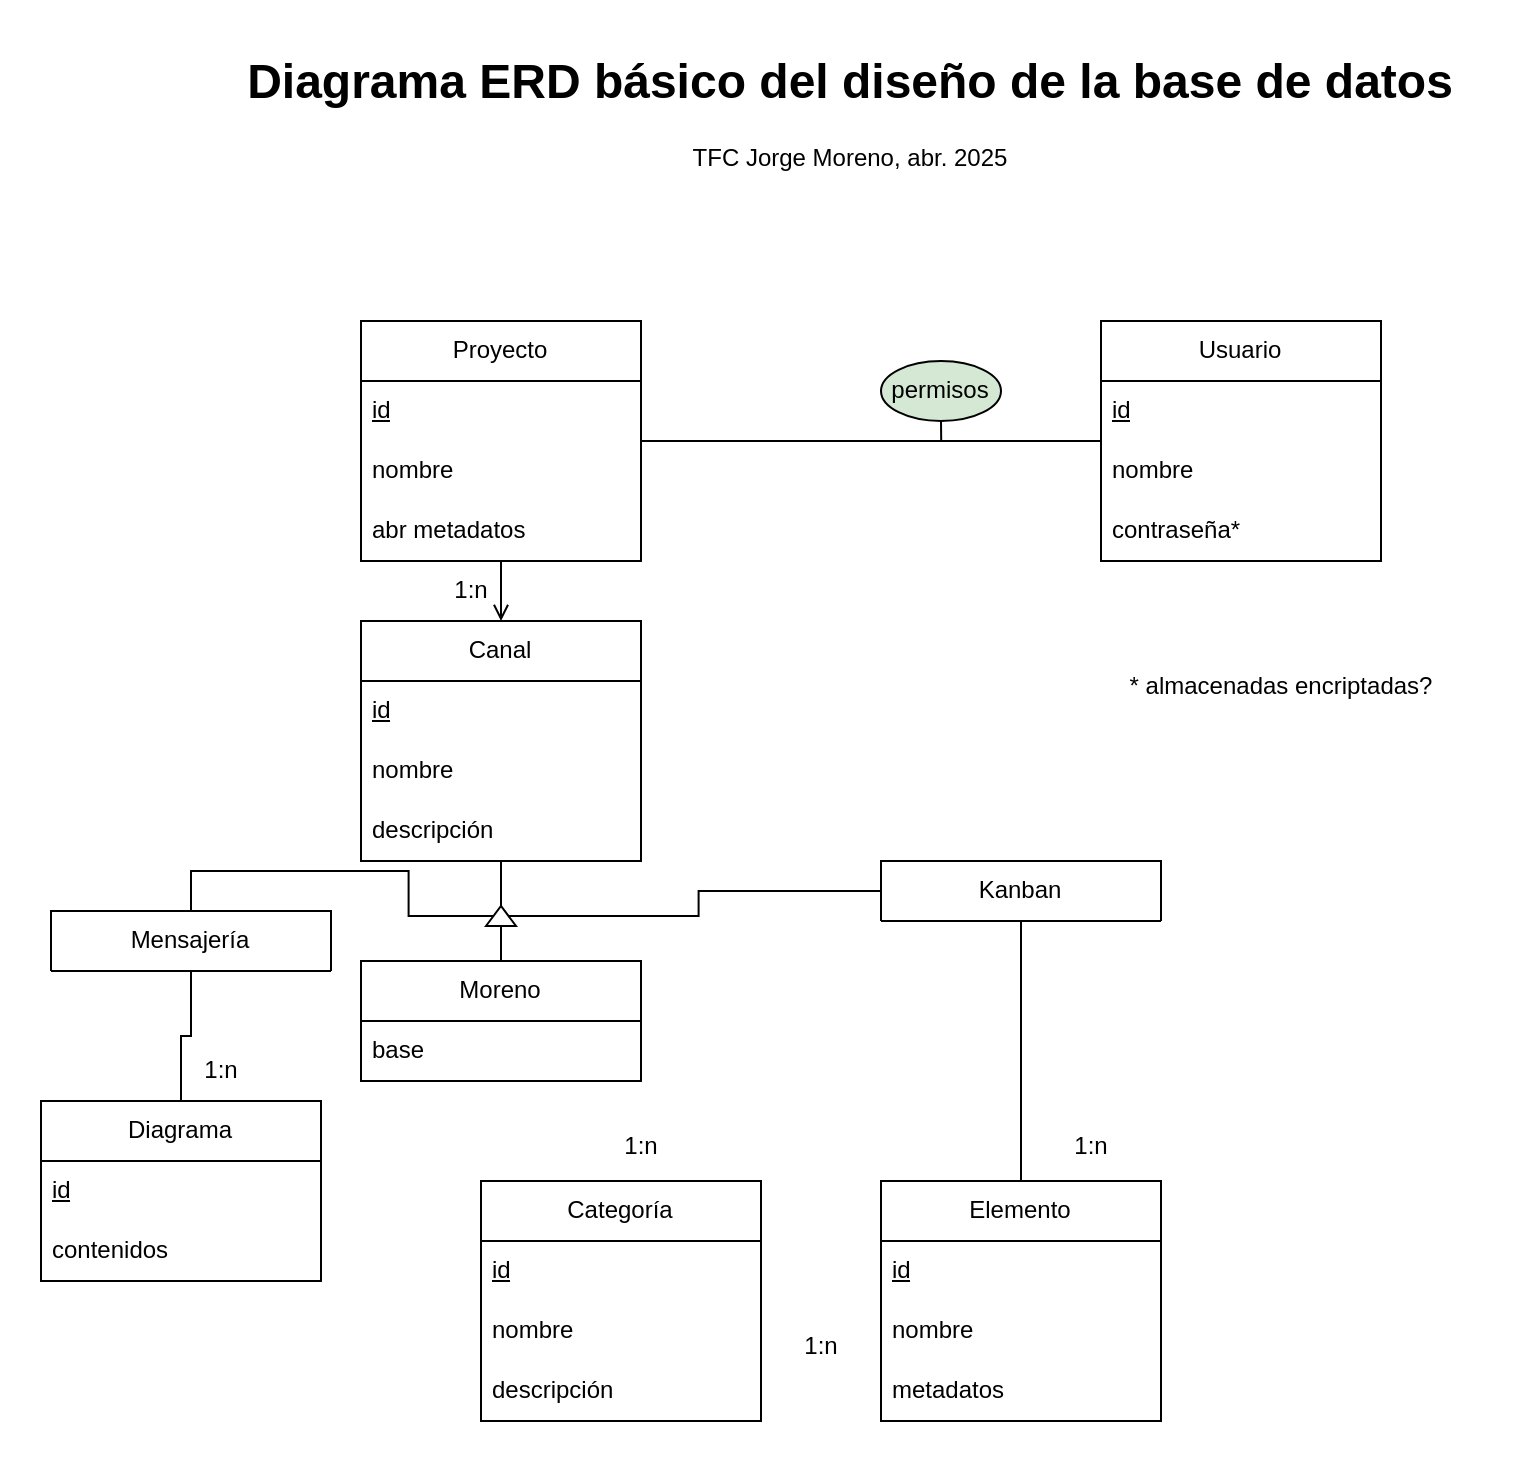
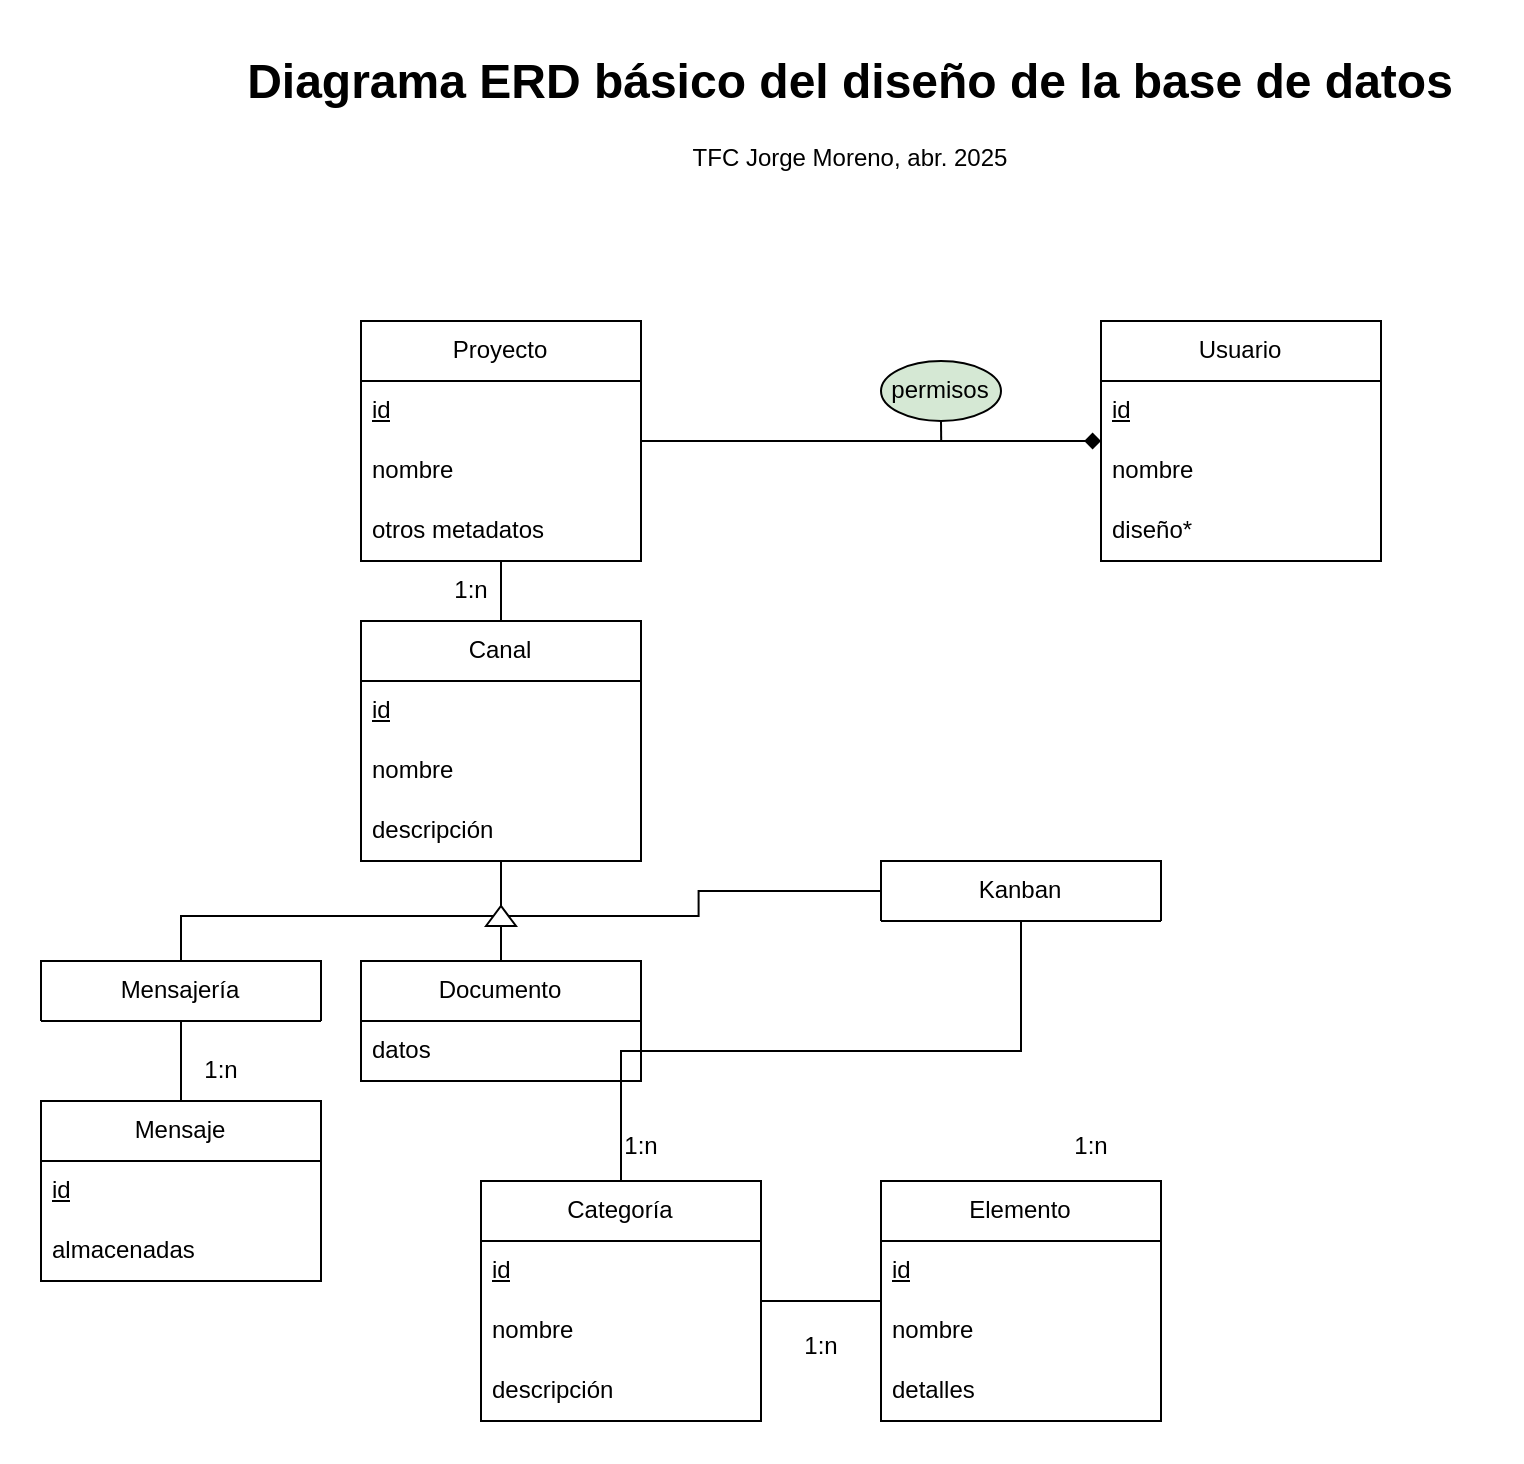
edge "Proyecto" -- "Usuario": arrowhead none -> diamond
node "abr metadatos": label "abr metadatos" -> "otros metadatos"
node "contraseña*": label "contraseña*" -> "diseño*"
edge "Proyecto" -> "Canal": arrowhead open -> none
node "* almacenadas encriptadas?": removed
node "Mensajería": moved (191, 941) -> (181, 991)
node "Moreno": label "Moreno" -> "Documento"
node "base": label "base" -> "datos"
edge "Kanban" -- "Categoría": added
edge "Kanban" -- "Elemento": removed
node "Diagrama": label "Diagrama" -> "Mensaje"
node "contenidos": label "contenidos" -> "almacenadas"
edge "Categoría" -- "Elemento": added
node "metadatos": label "metadatos" -> "detalles"
